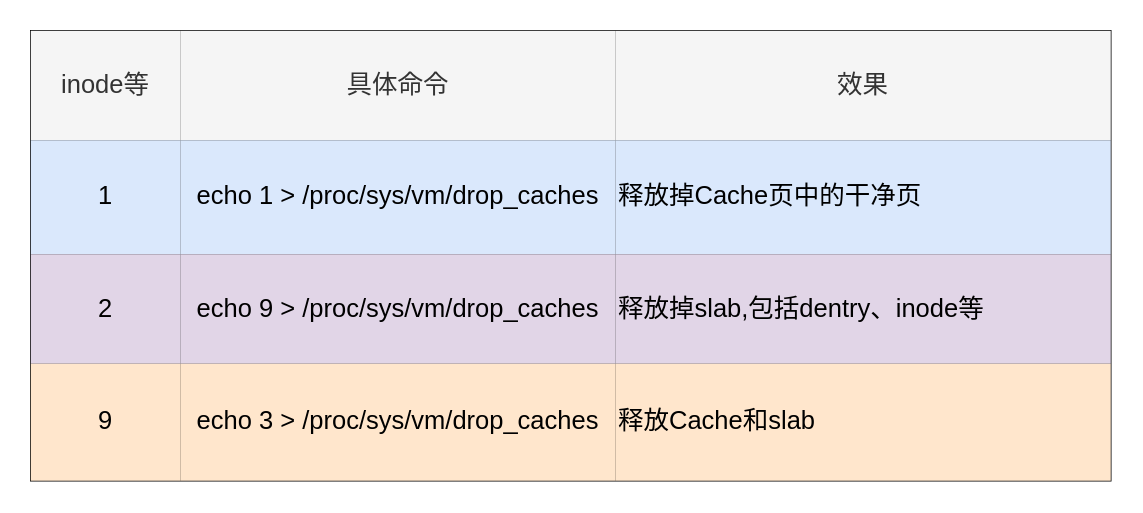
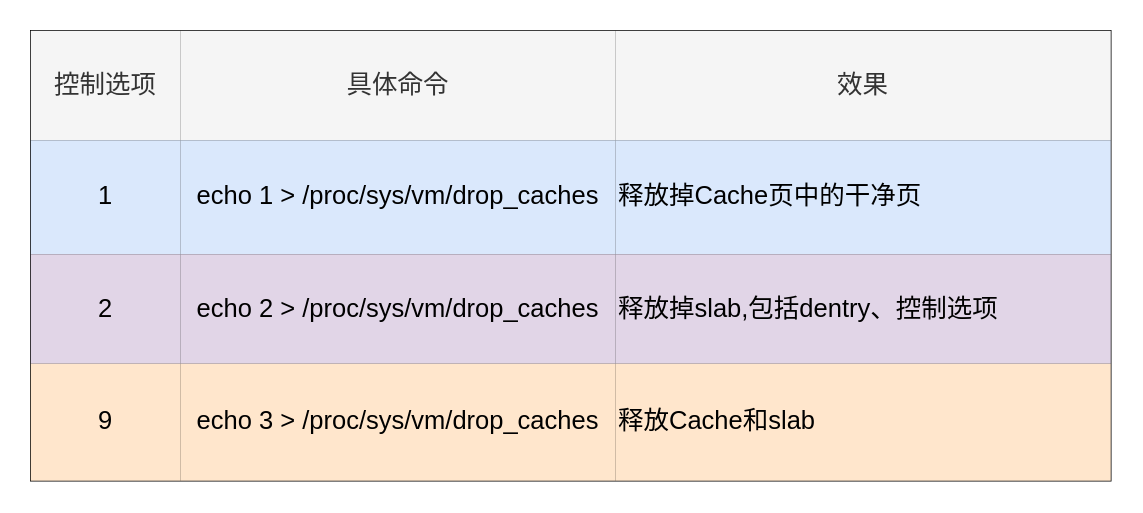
node "inode等": label "inode等" -> "控制选项"
node "echo 9 > /proc/sys/vm/drop_caches": label "echo 9 > /proc/sys/vm/drop_caches" -> "echo 2 > /proc/sys/vm/drop_caches"
node "释放掉slab,包括dentry、inode等": label "释放掉slab,包括dentry、inode等" -> "释放掉slab,包括dentry、控制选项"
